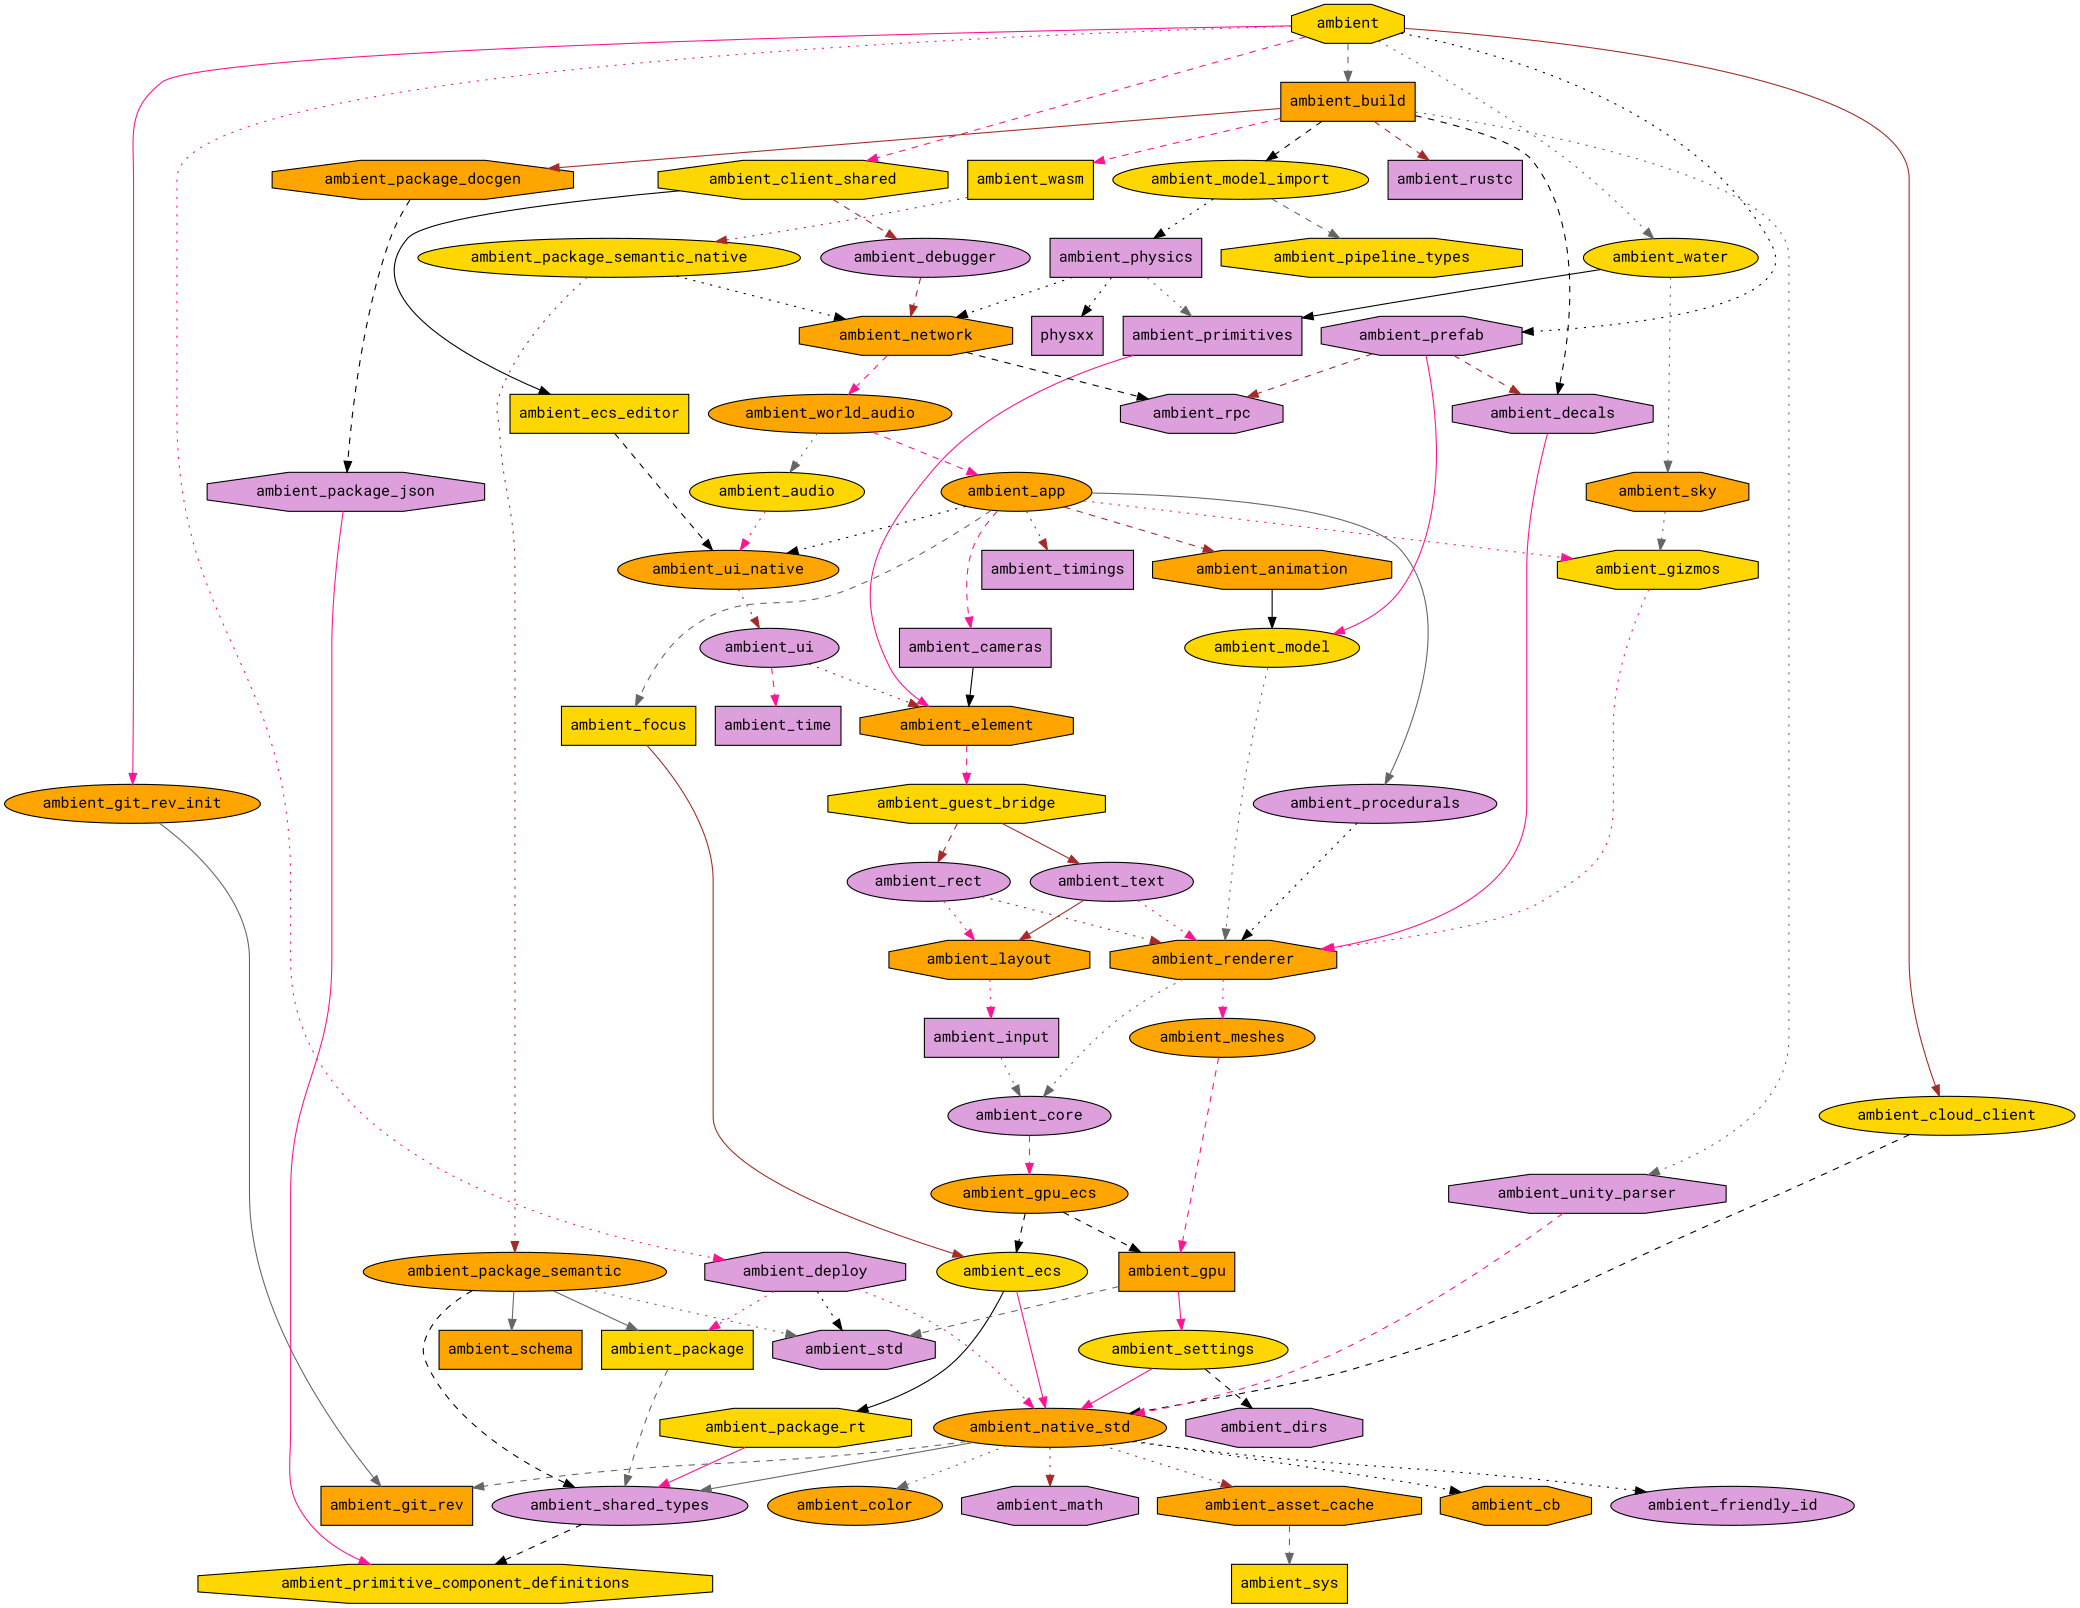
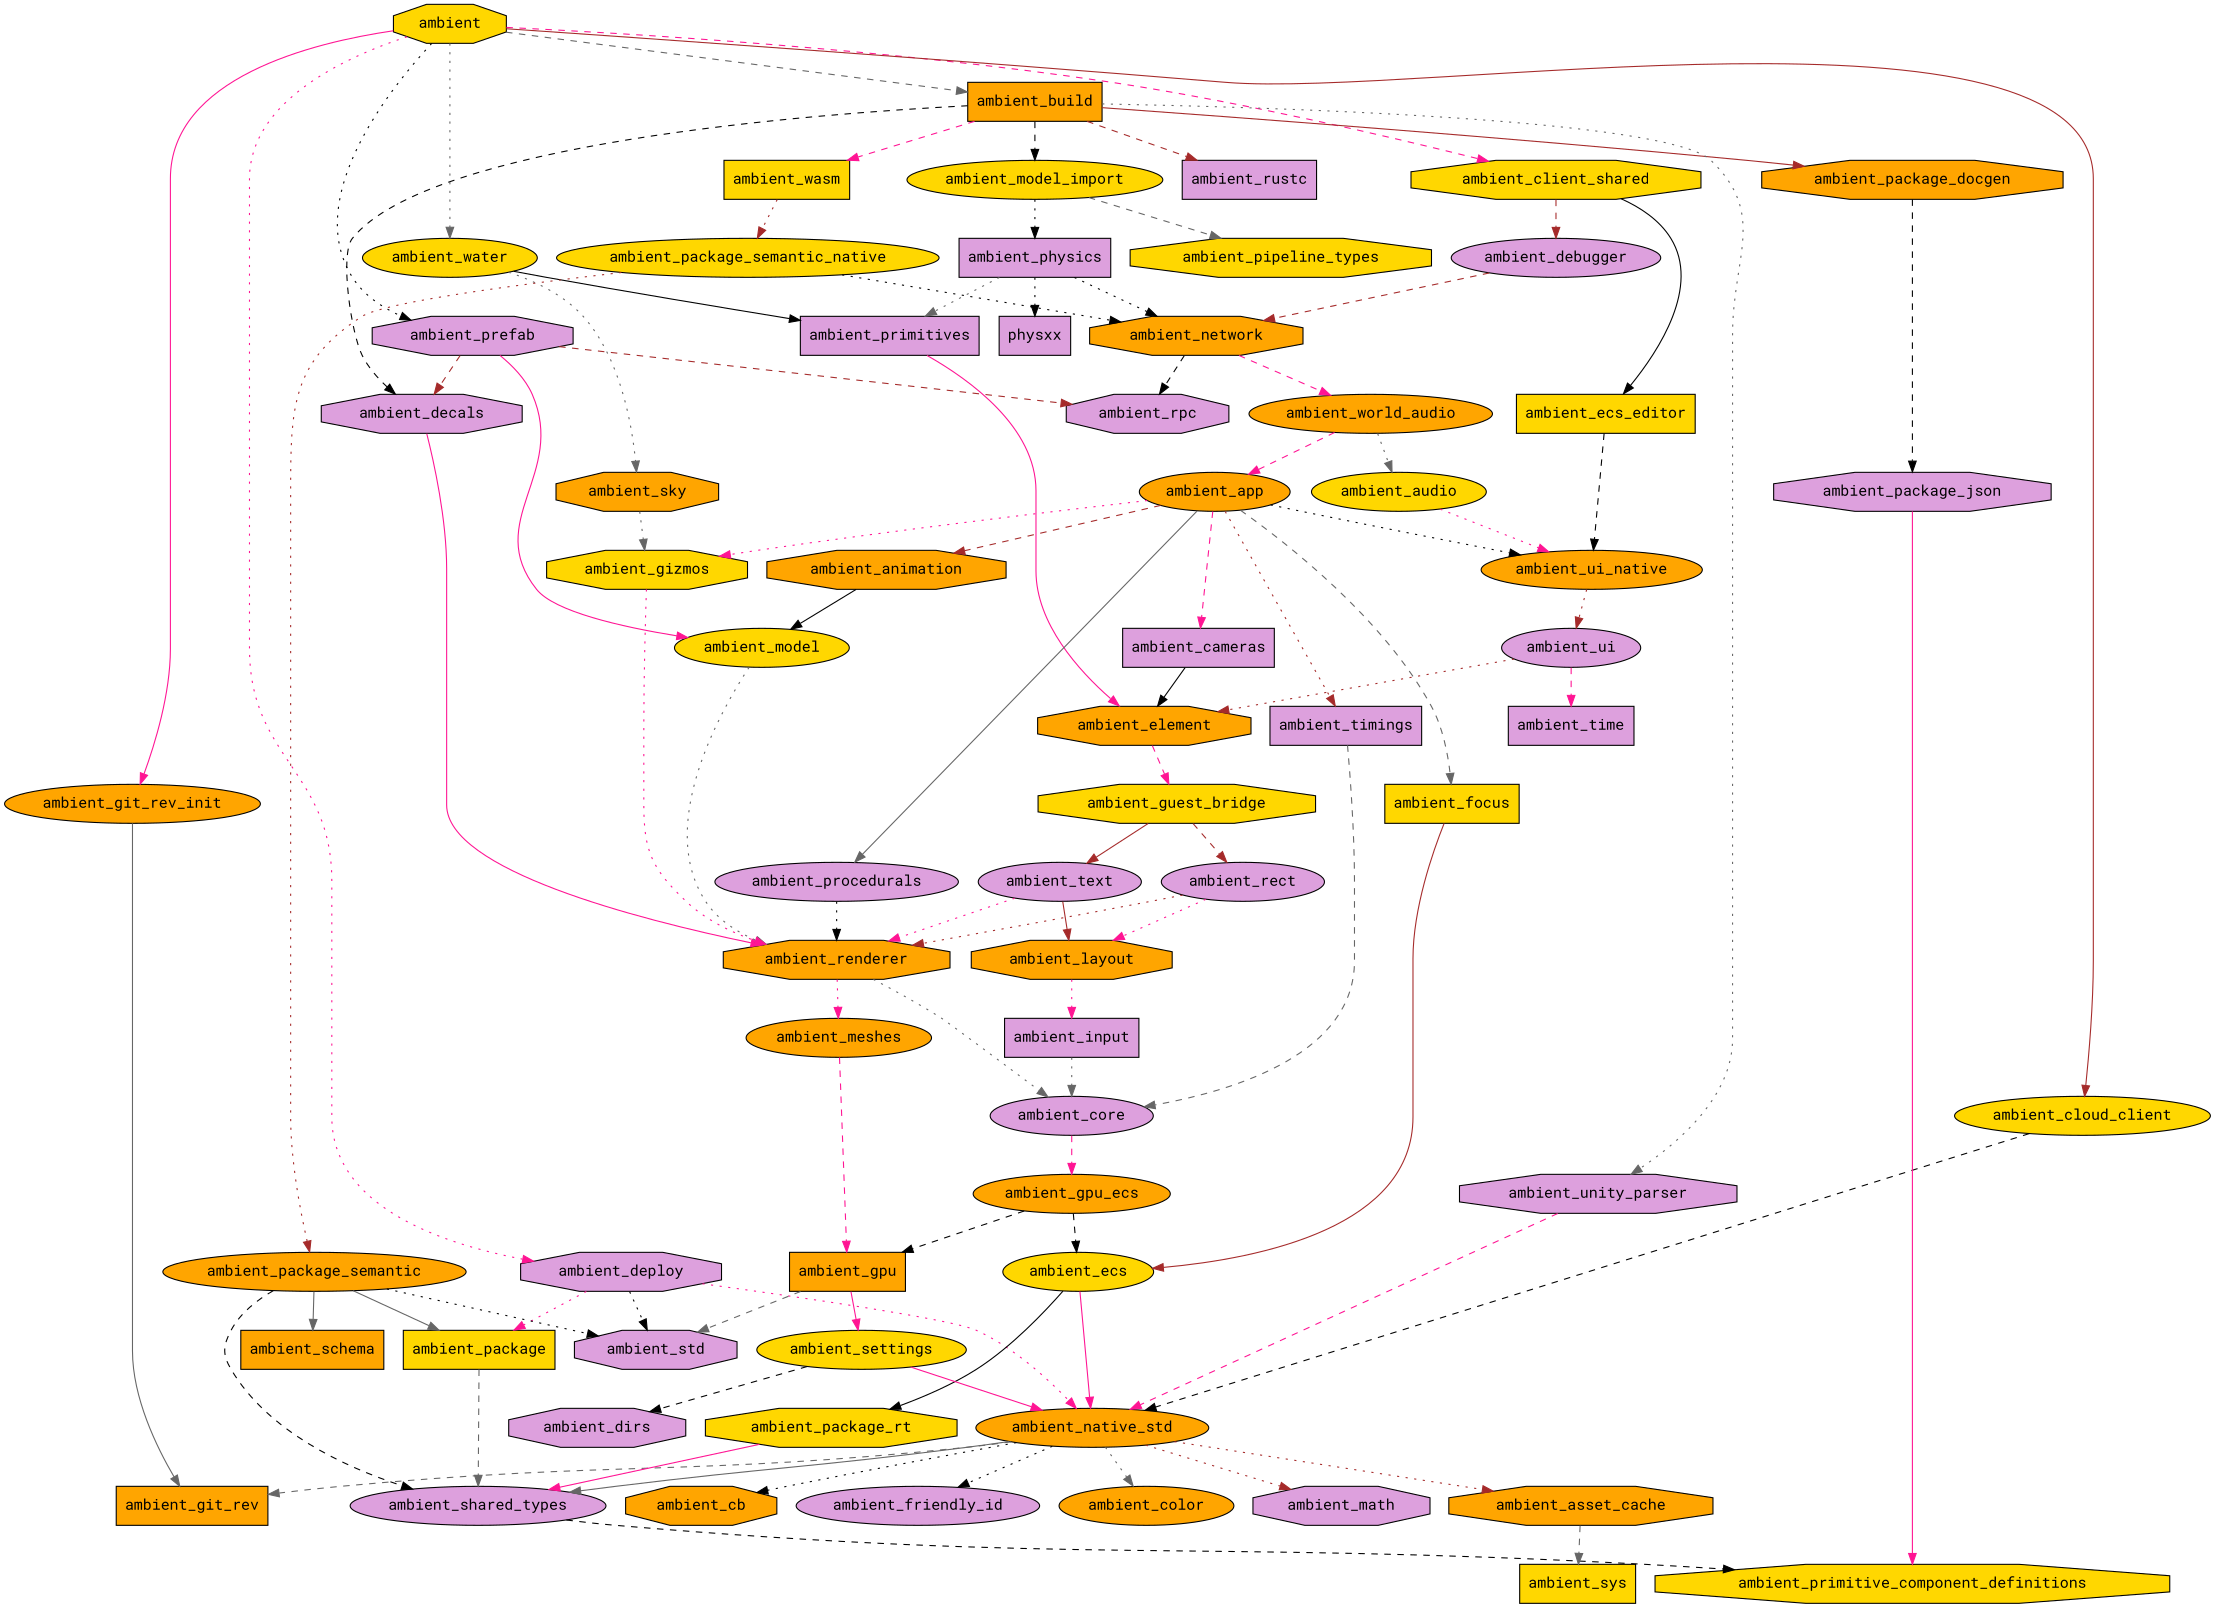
edge "ambient_timings" -> "ambient_core": added
edge "ambient_package_semantic" -> "ambient_std": color gray40 -> black
